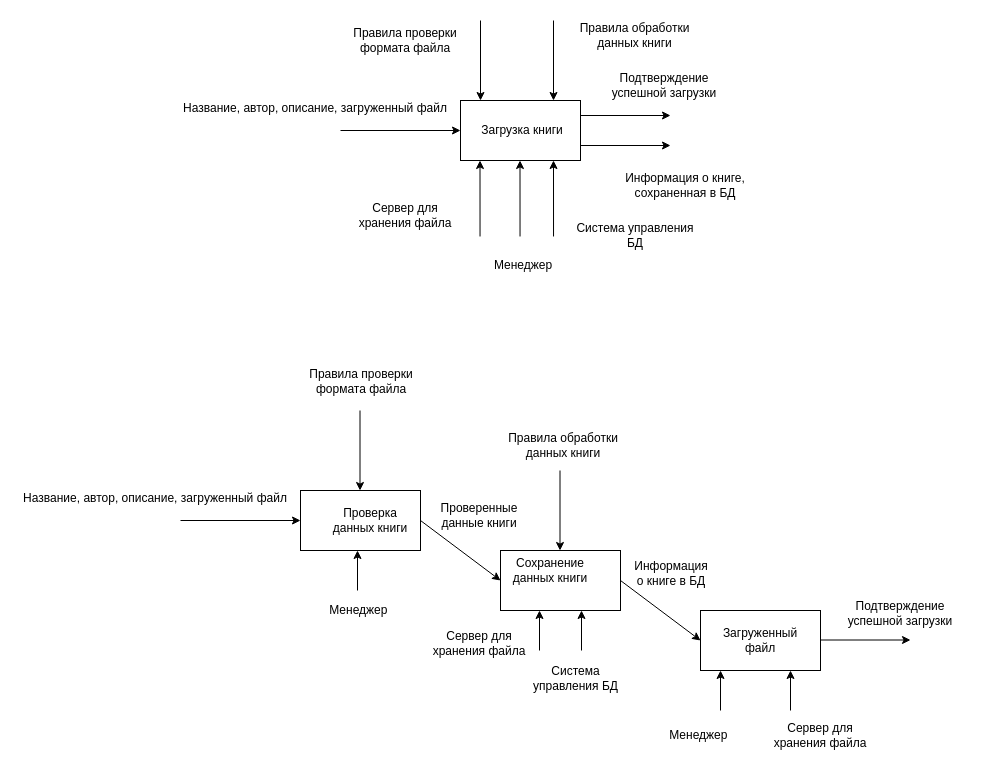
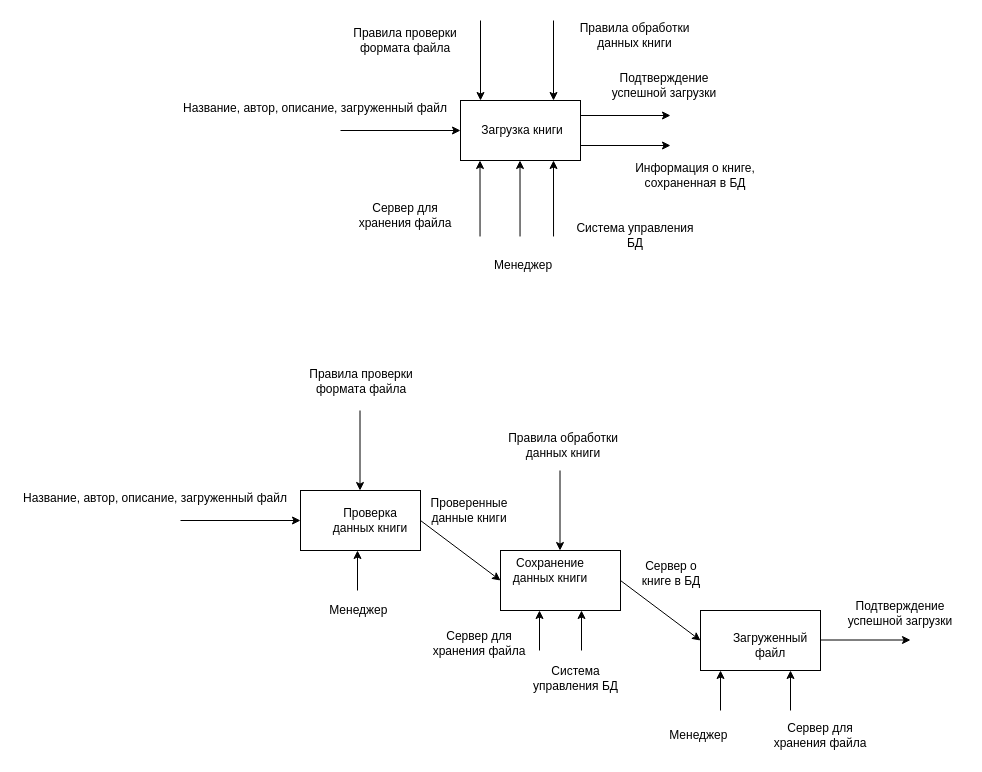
node "Информация о книге, сохраненная в БД": moved (686, 186) -> (696, 176)
node "Проверенные данные книги": moved (480, 516) -> (470, 511)
node "Информация о книге в БД": label "Информация о книге в БД" -> "Сервер о книге в БД"
node "Загруженный файл": moved (761, 641) -> (771, 646)
